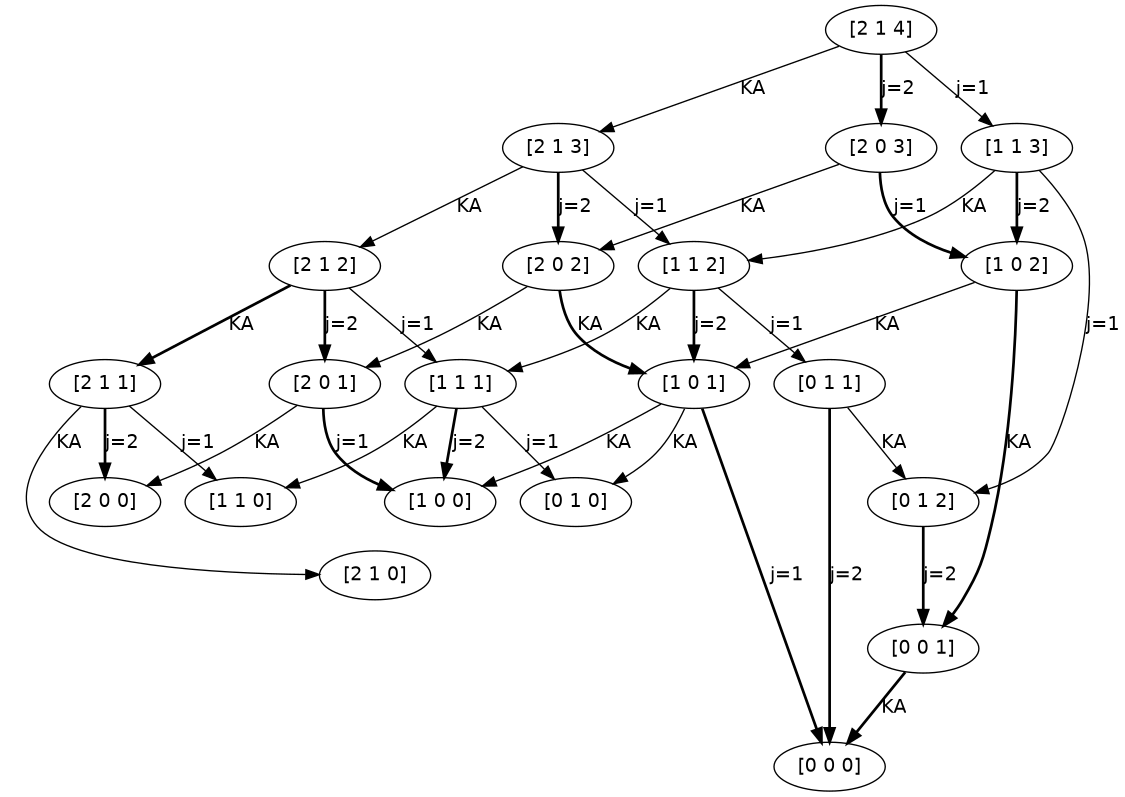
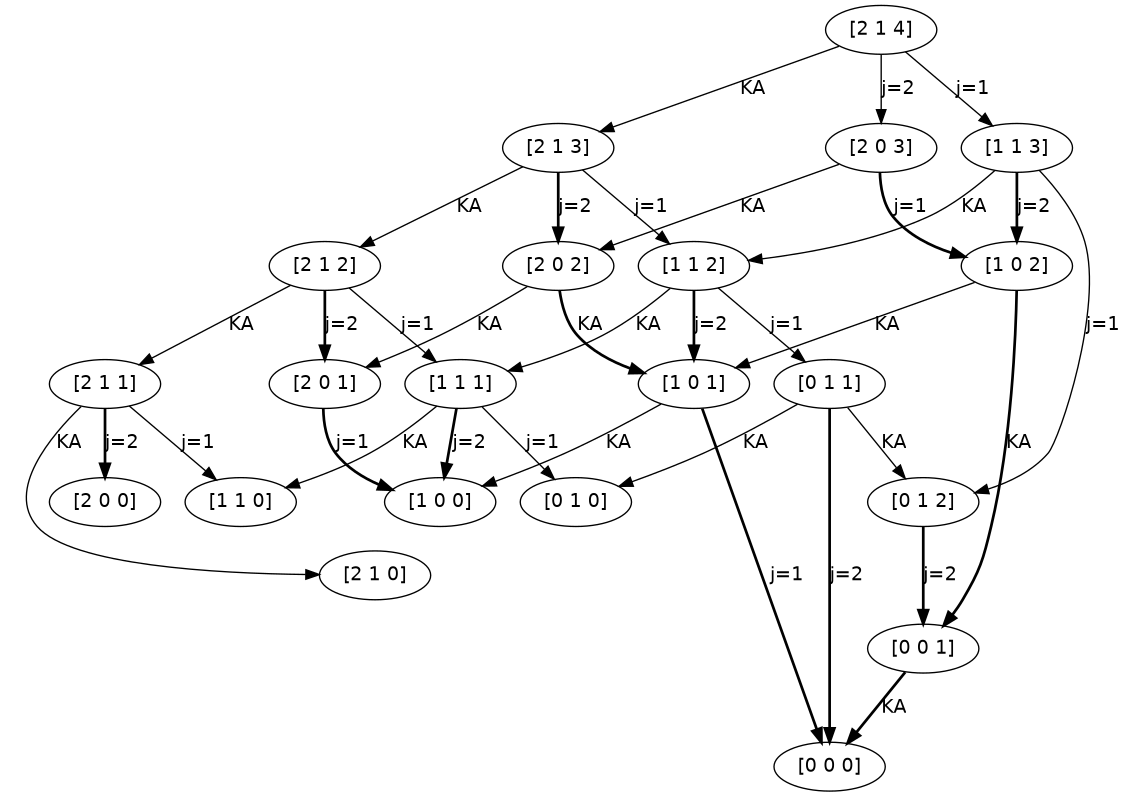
edge "[2 1 4]" -> "[2 0 3]": style bold -> solid
edge "[2 1 2]" -> "[2 1 1]": style bold -> solid
edge "[2 0 1]" -> "[2 0 0]": removed, label "KA"
edge "[1 0 1]" -> "[0 1 0]": now "[0 1 1]" -> "[0 1 0]"
